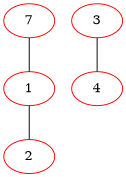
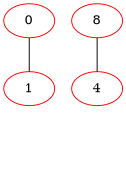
node "7": label "7" -> "0"
node "3": label "3" -> "8"
node "2": removed
